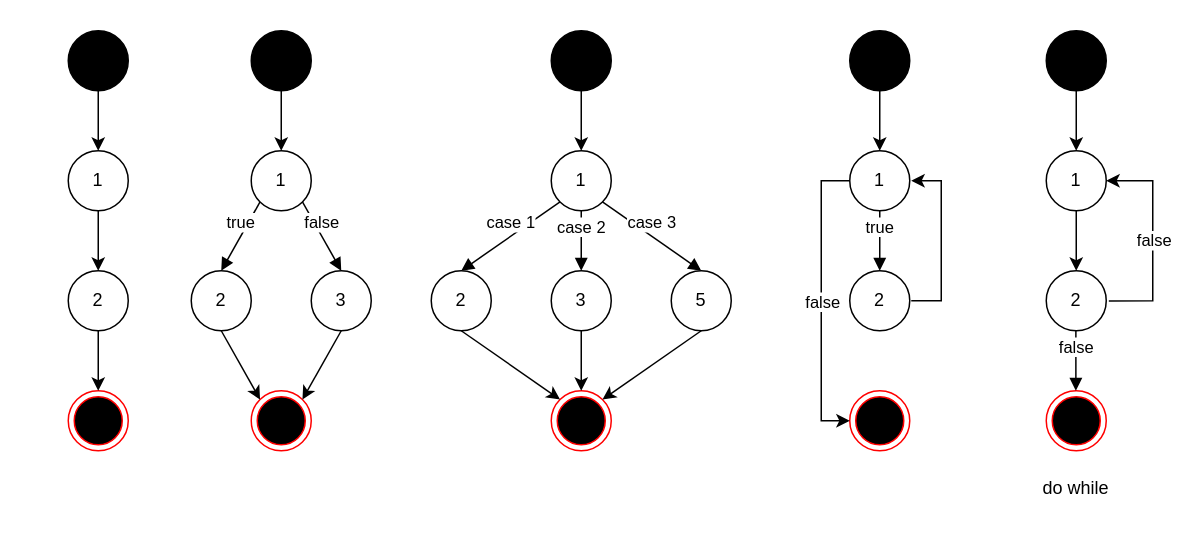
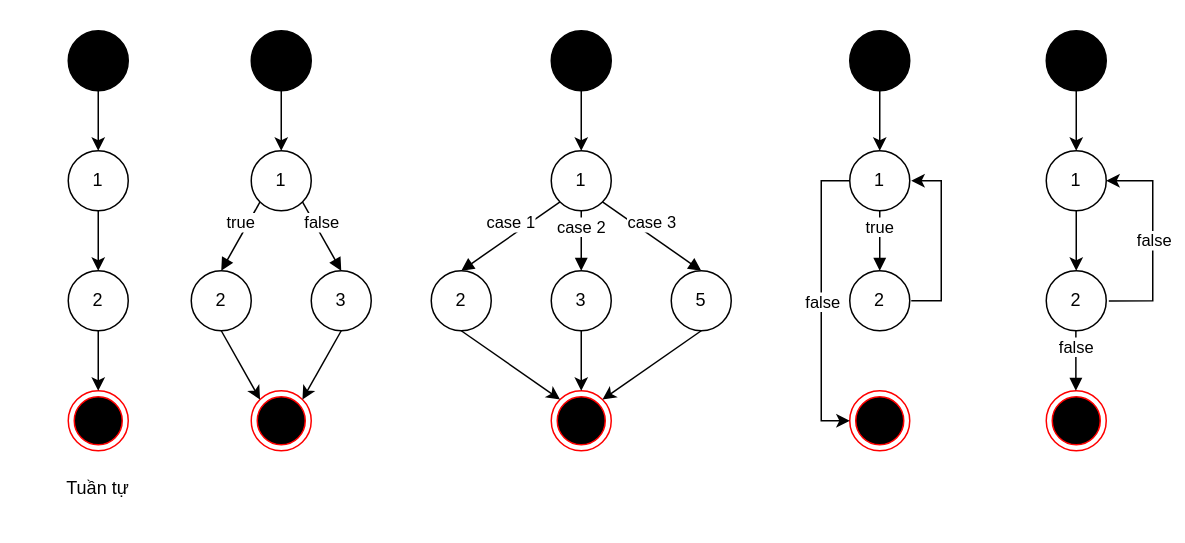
node "Tuần tự": added
node "do while": removed
